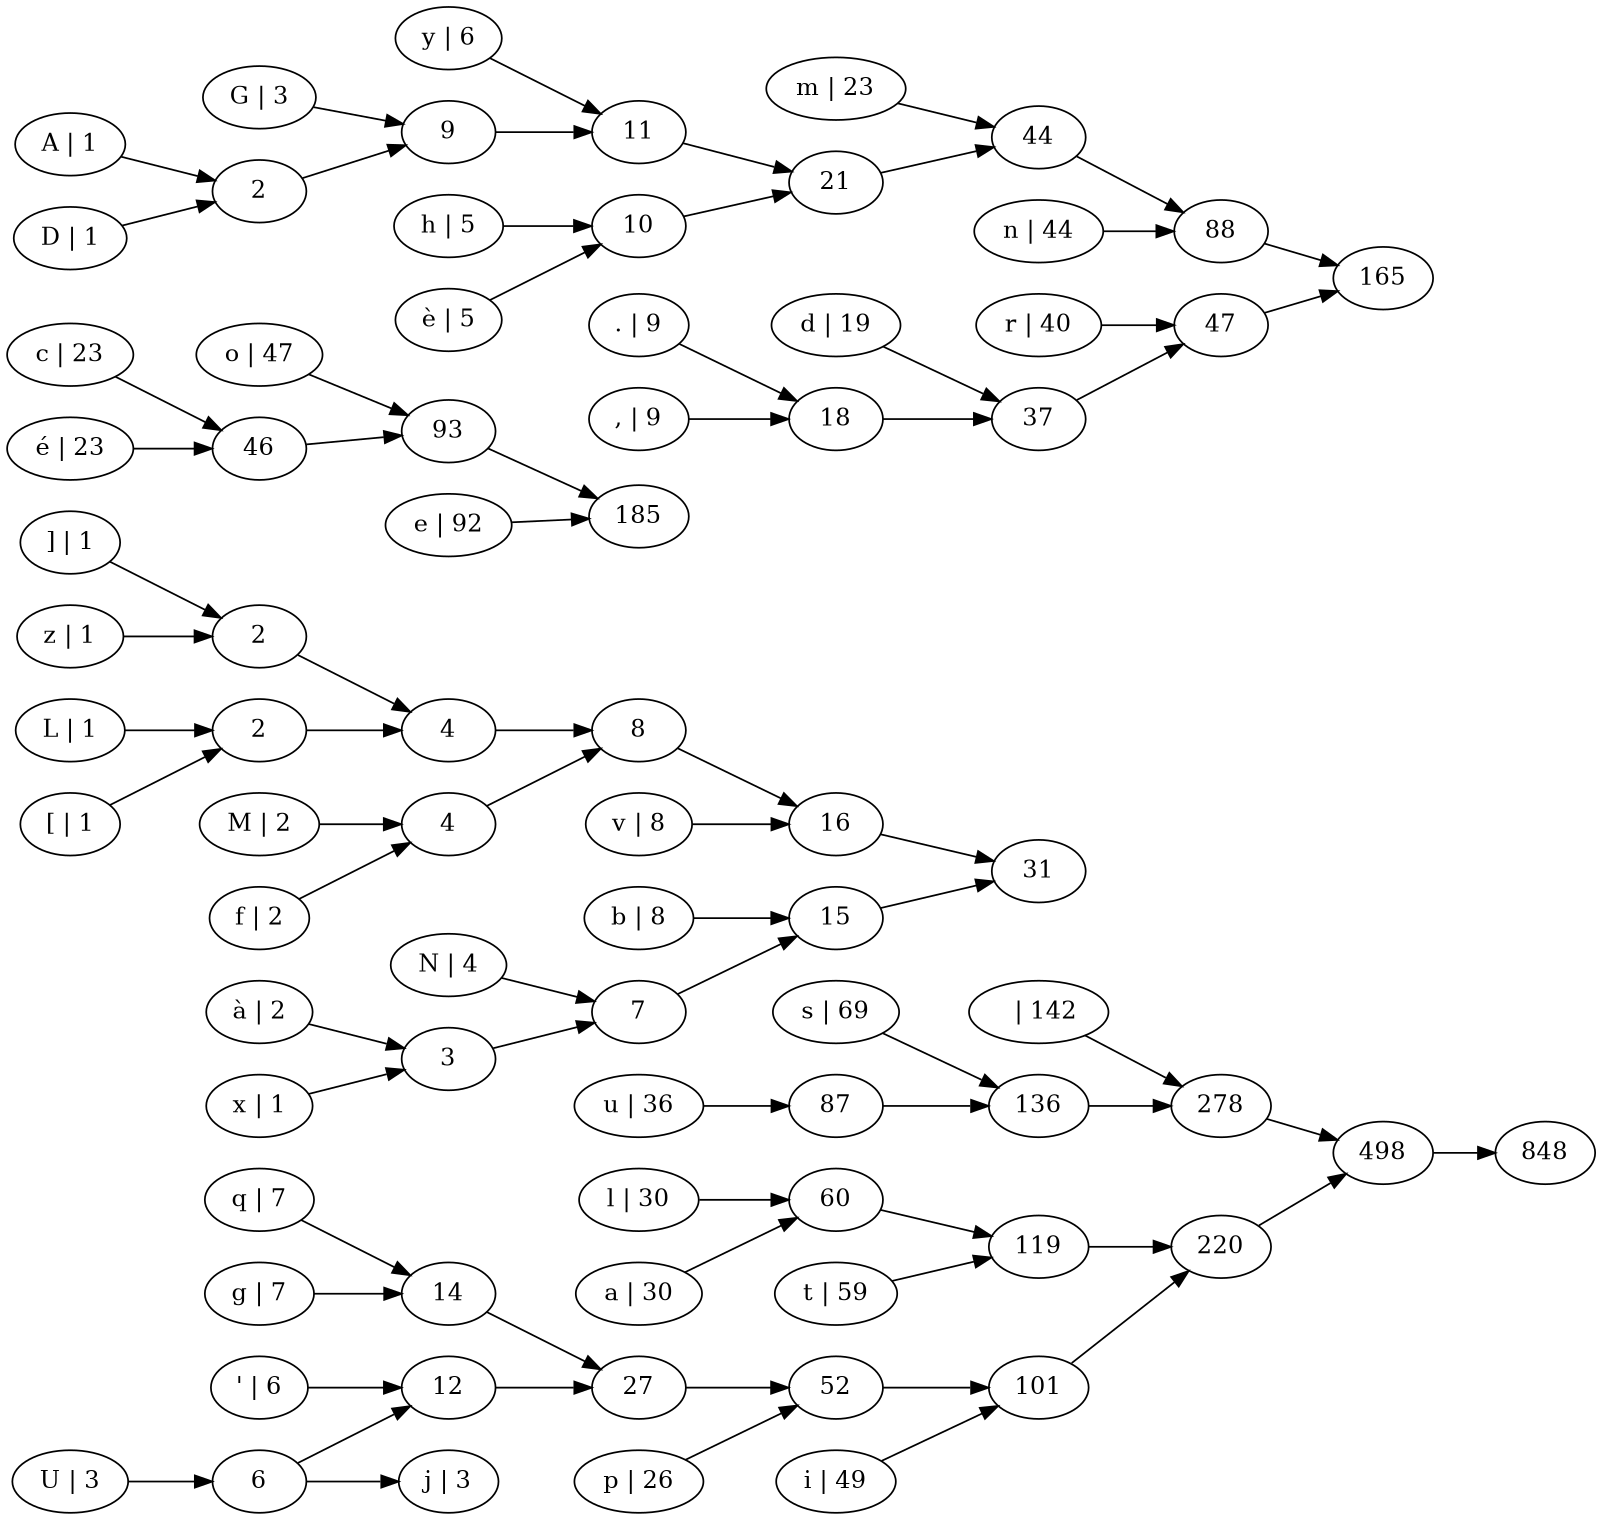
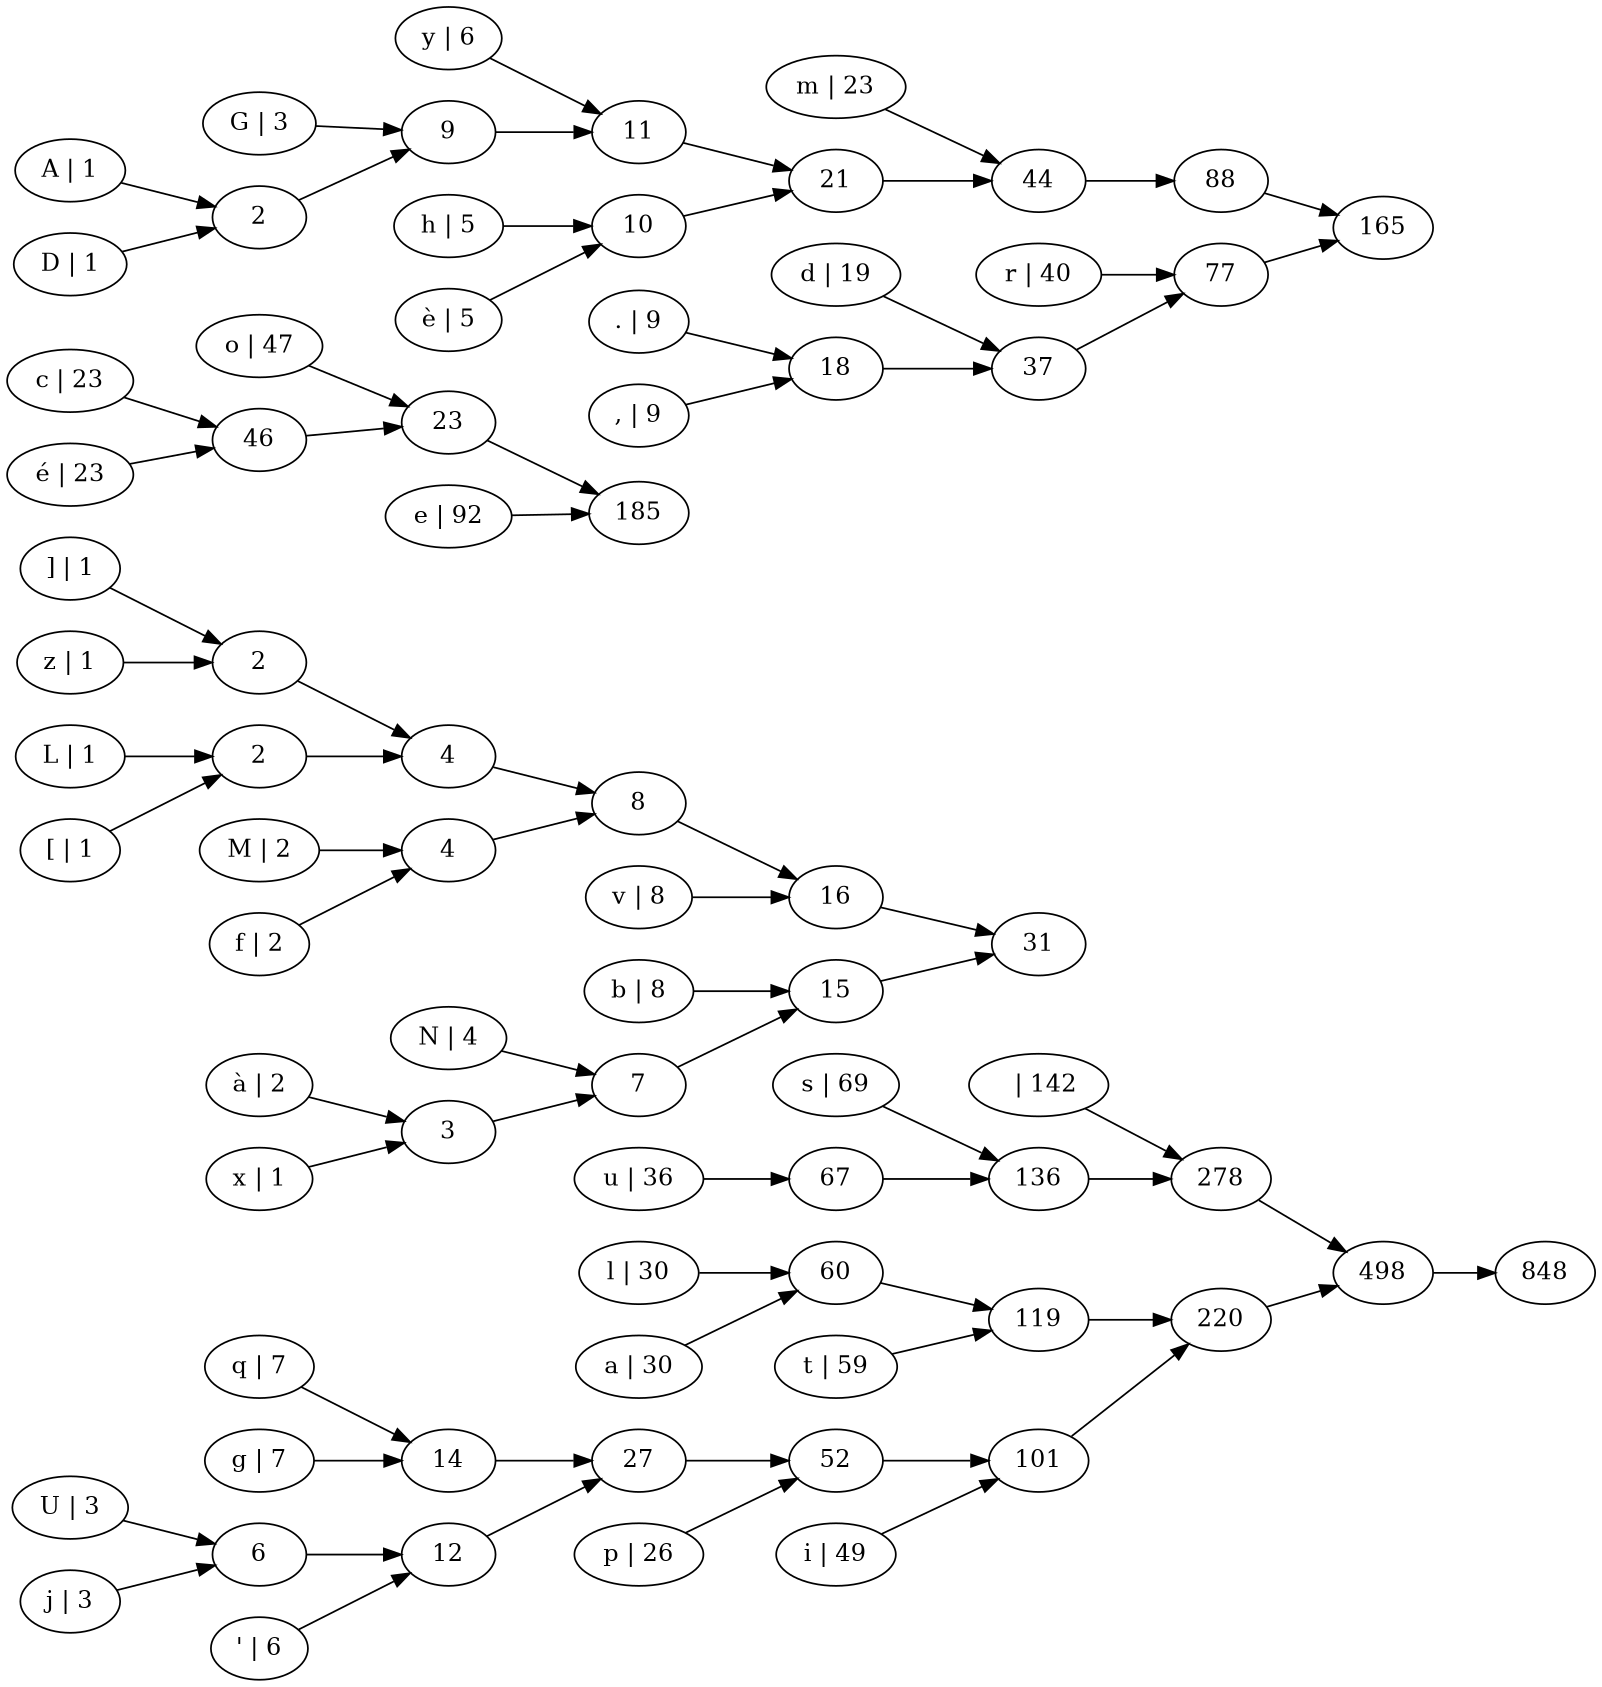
node "n | 44": removed
node "47": label "47" -> "77"
node "93": label "93" -> "23"
node "87": label "87" -> "67"
edge "6" -> "j | 3": reversed
